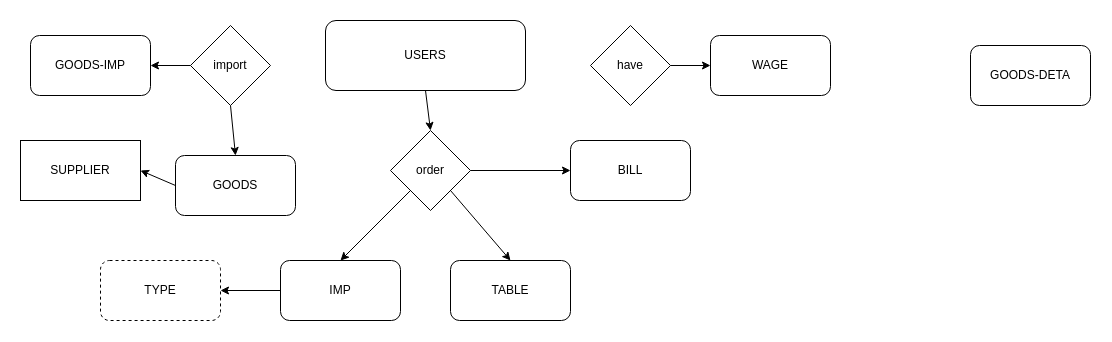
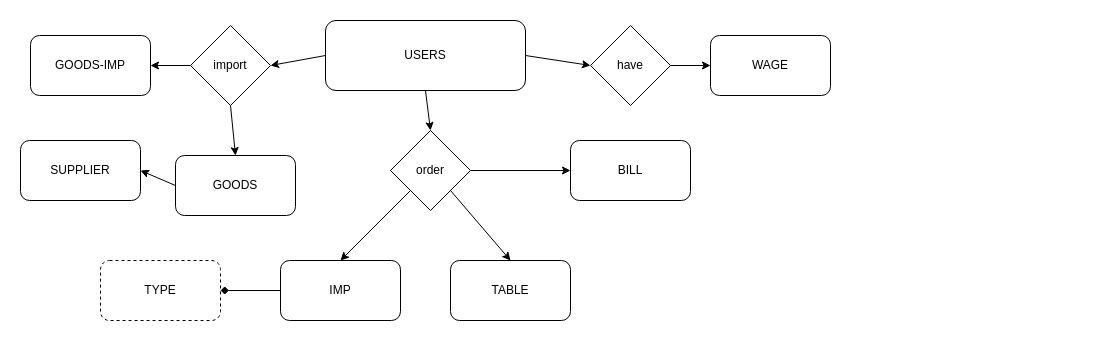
edge "USERS" -> "import": added
edge "USERS" -> "have": added
node "GOODS-DETA": removed
node "SUPPLIER": shape rectangle -> rounded rectangle
edge "IMP" -> "TYPE": arrowhead classic -> diamond
